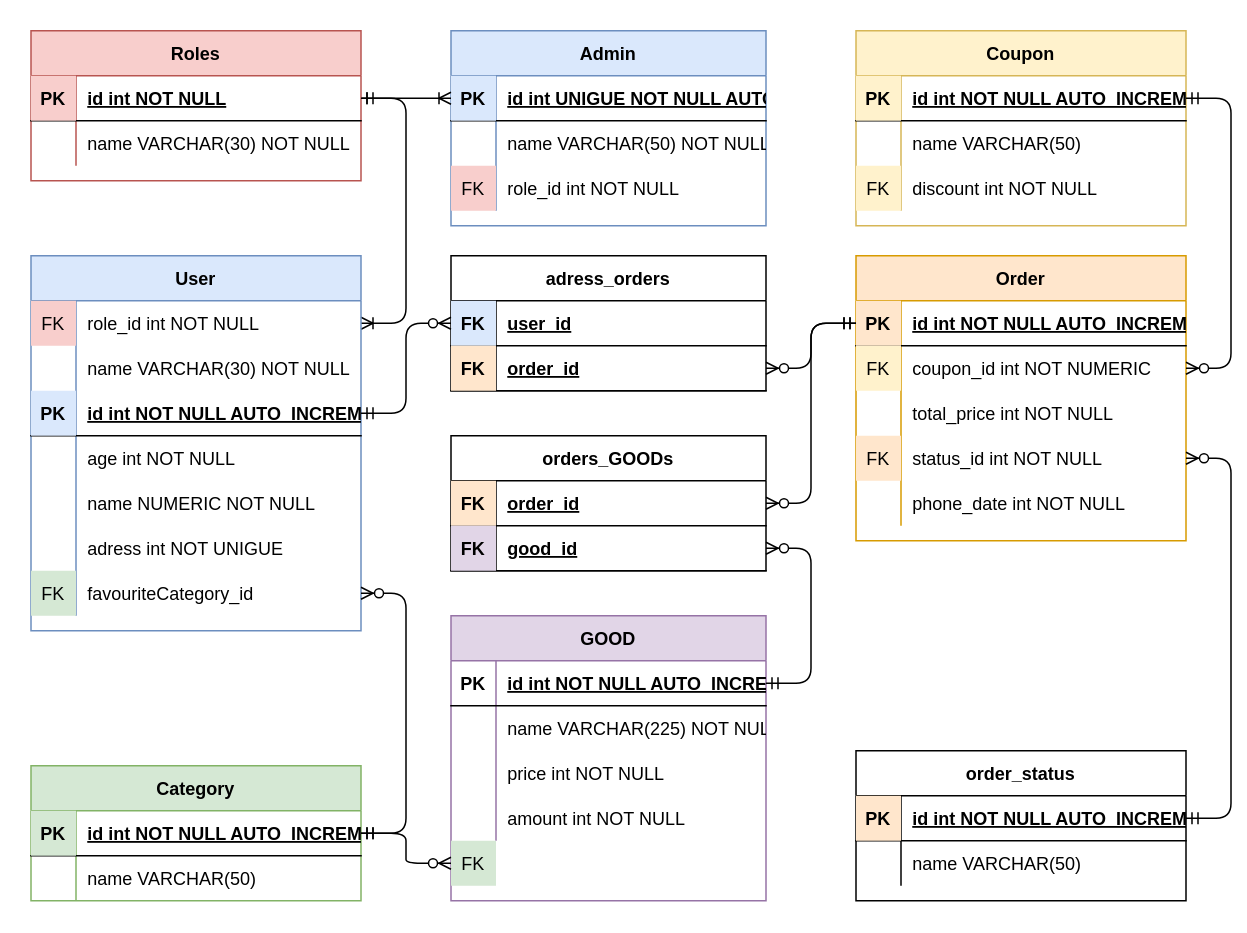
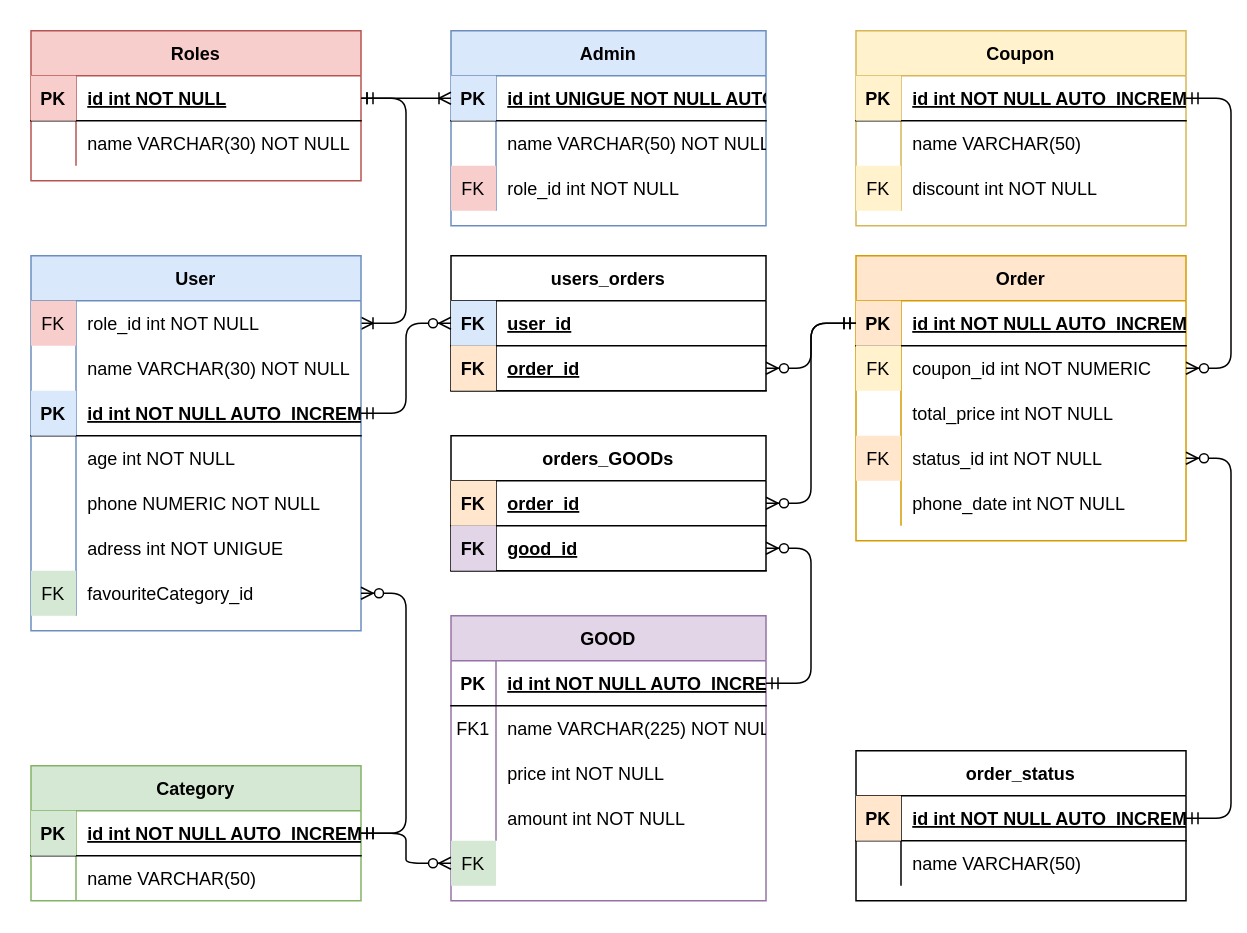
node "adress_orders": label "adress_orders" -> "users_orders"
node "name NUMERIC NOT NULL": label "name NUMERIC NOT NULL" -> "phone NUMERIC NOT NULL"
node "FK1": added
